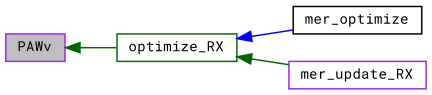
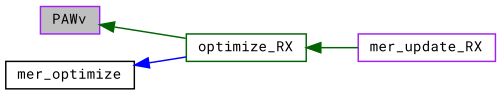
edge "mer_optimize" -> "optimize_RX": reversed
